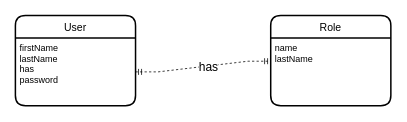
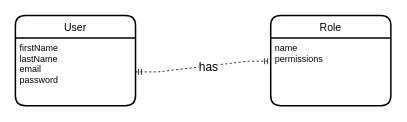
node "firstName lastName has password": label "firstName lastName has password" -> "firstName lastName email password"
node "name lastName": label "name lastName" -> "name permissions"
